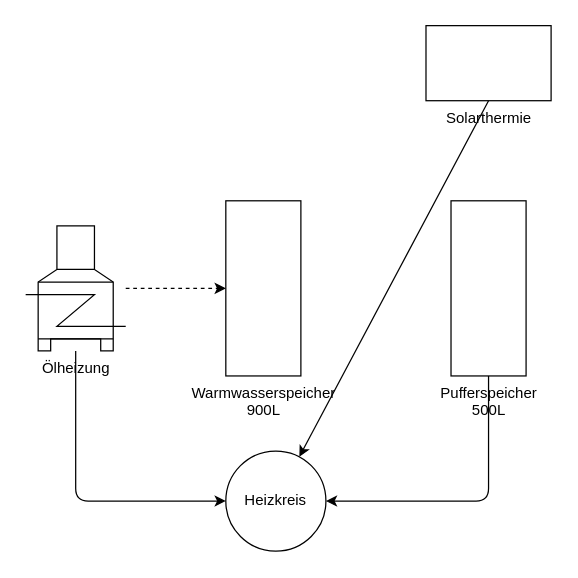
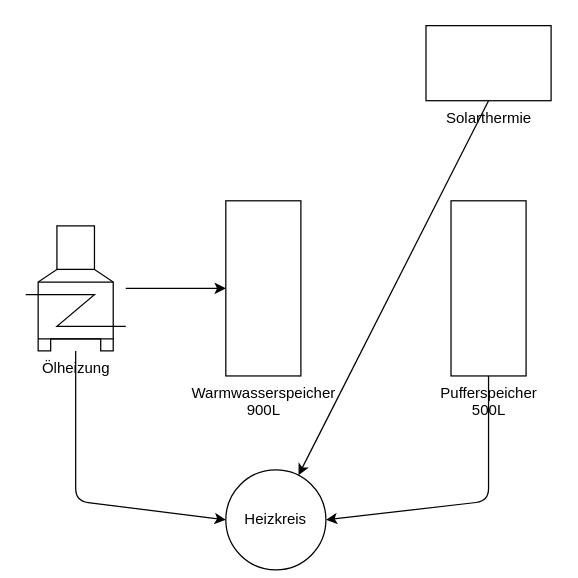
edge "Ölheizung" -> "Warmwasserspeicher 900L": style dashed -> solid
node "Heizkreis": moved (276, 501) -> (276, 519)
